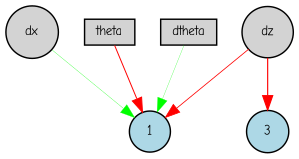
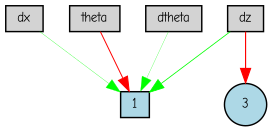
node "dx": shape circle -> box
node "dz": shape circle -> box
edge "dz" -> "1": color red -> green
node "1": shape circle -> box
